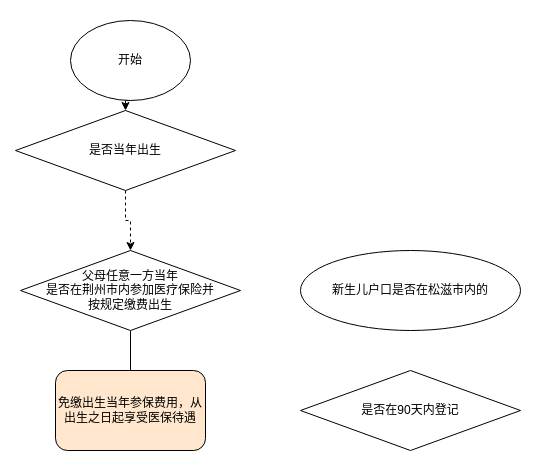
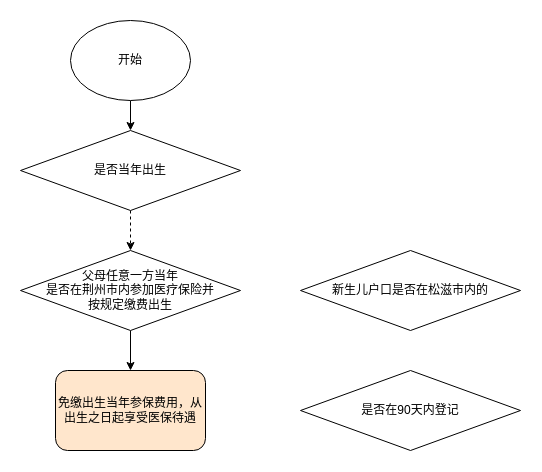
node "是否当年出生": moved (126, 151) -> (131, 171)
node "新生儿户口是否在松滋市内的": shape ellipse -> diamond
edge "父母任意一方当年 是否在荆州市内参加医疗保险并 按规定缴费出生" -- "免缴出生当年参保费用，从出生之日起享受医保待遇": arrowhead none -> classic
